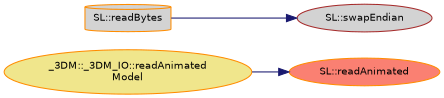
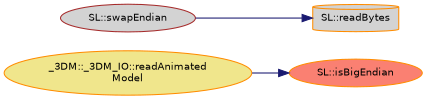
edge "SL::readBytes" -> "SL::swapEndian": reversed
node "SL::readAnimated": label "SL::readAnimated" -> "SL::isBigEndian"
